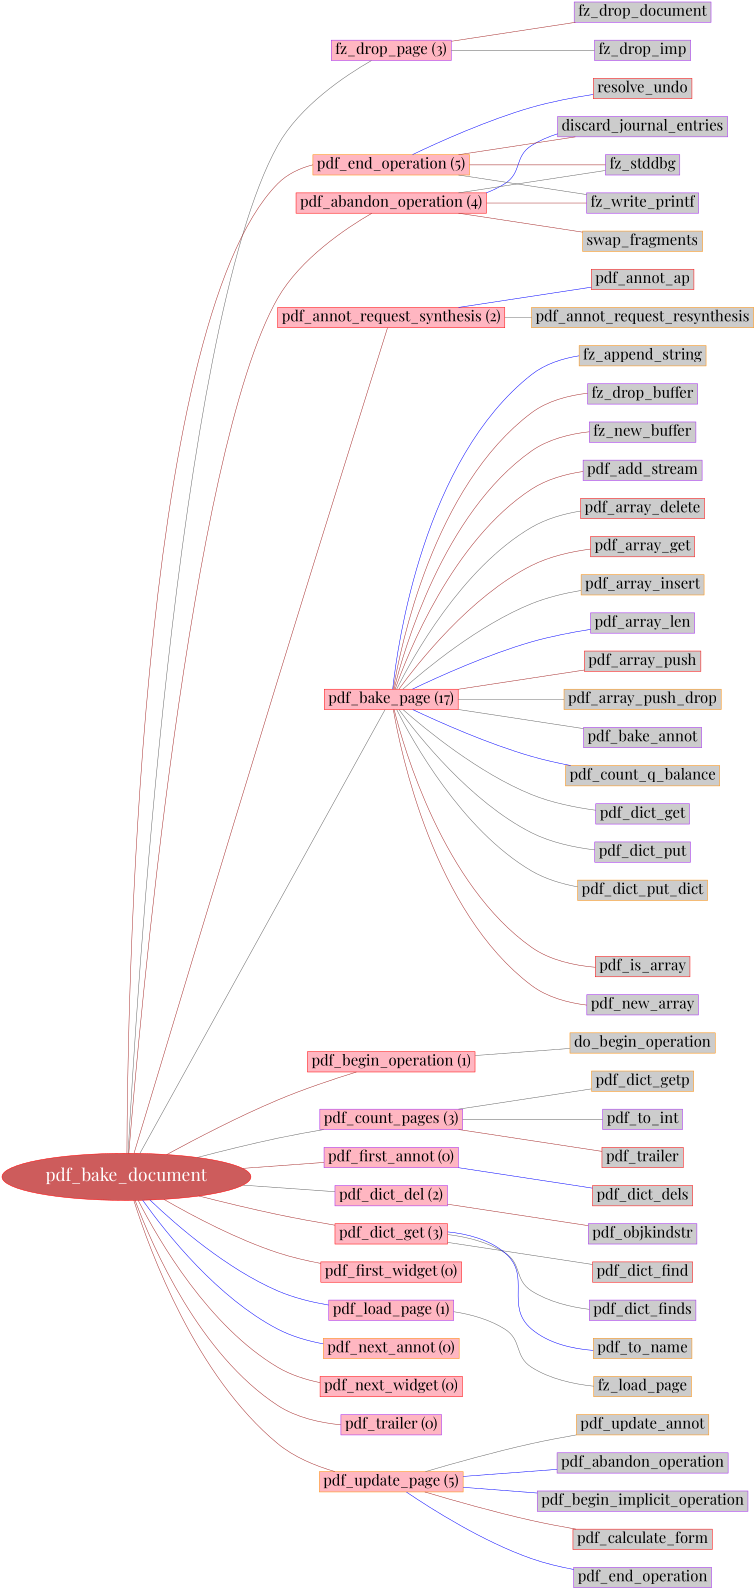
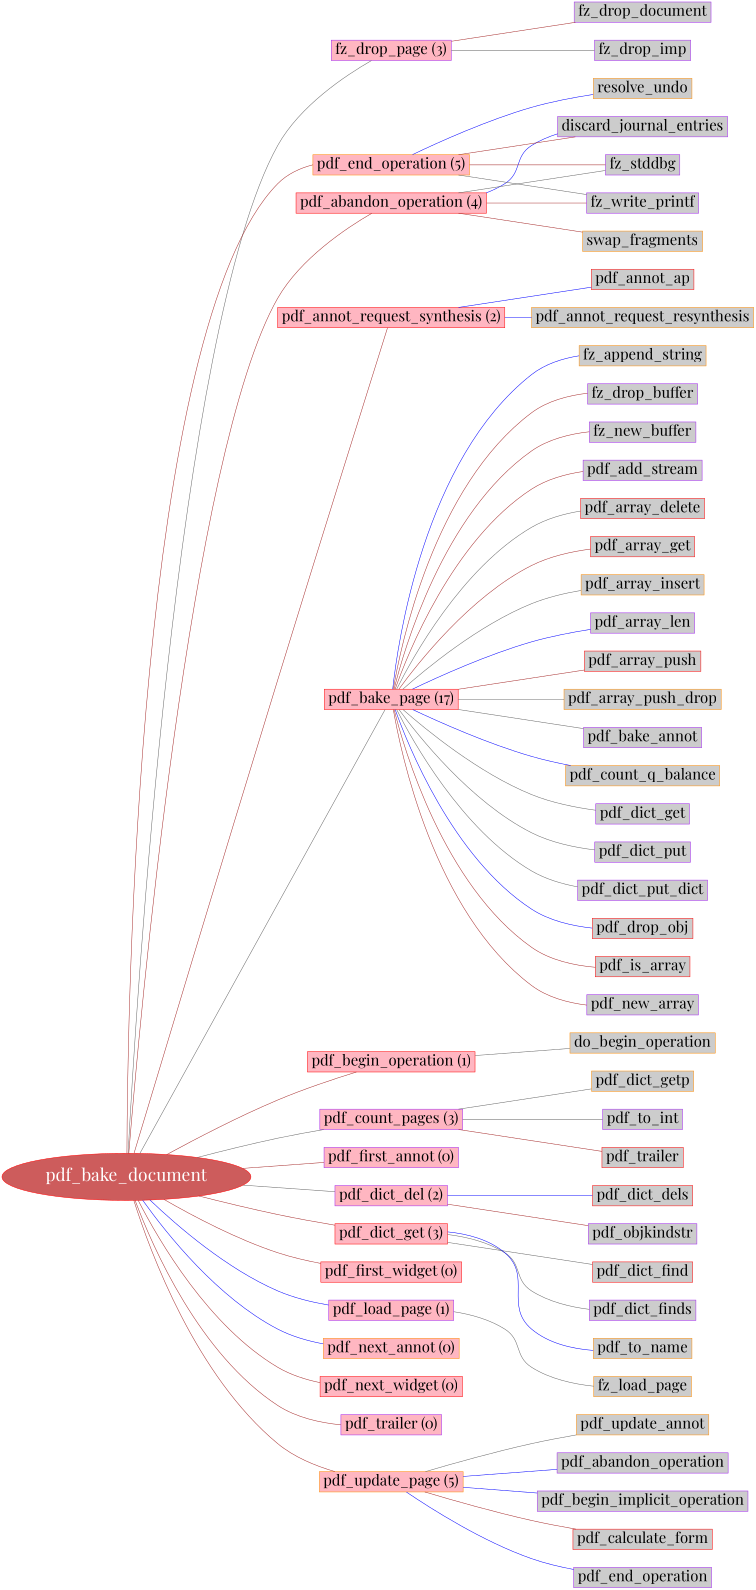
node "resolve_undo": color red -> darkorange
edge "pdf_annot_request_synthesis (2)" -- "pdf_annot_request_resynthesis": color gray40 -> blue
node "pdf_dict_put_dict": color darkorange -> purple
node "pdf_drop_obj": added
edge "pdf_first_annot (0)" -- "pdf_dict_dels": now "pdf_dict_del (2)" -- "pdf_dict_dels"
